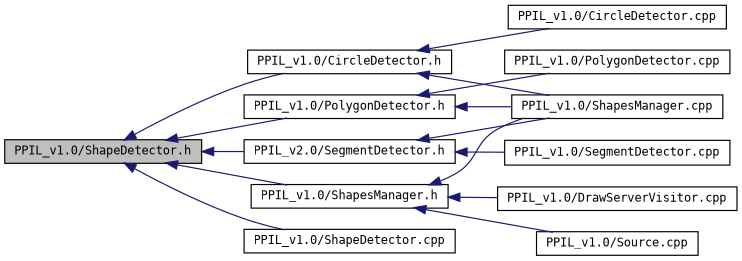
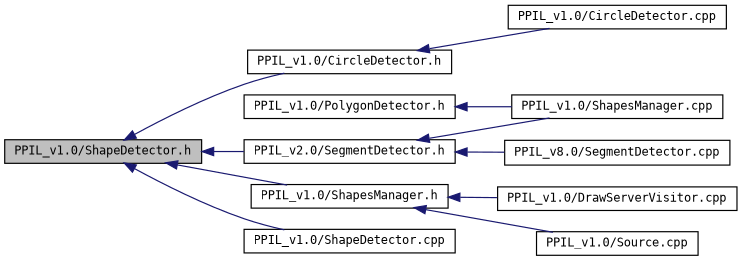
node "PPIL_v1.0/PolygonDetector.cpp": removed
edge "PPIL_v1.0/ShapesManager.cpp" -> "PPIL_v1.0/CircleDetector.h": removed
edge "PPIL_v1.0/PolygonDetector.h" -> "PPIL_v1.0/ShapeDetector.h": removed
edge "PPIL_v1.0/ShapesManager.cpp" -> "PPIL_v1.0/ShapesManager.h": removed
node "PPIL_v1.0/SegmentDetector.cpp": label "PPIL_v1.0/SegmentDetector.cpp" -> "PPIL_v8.0/SegmentDetector.cpp"
